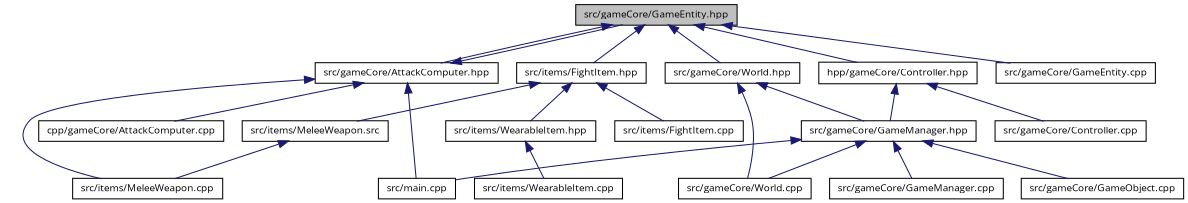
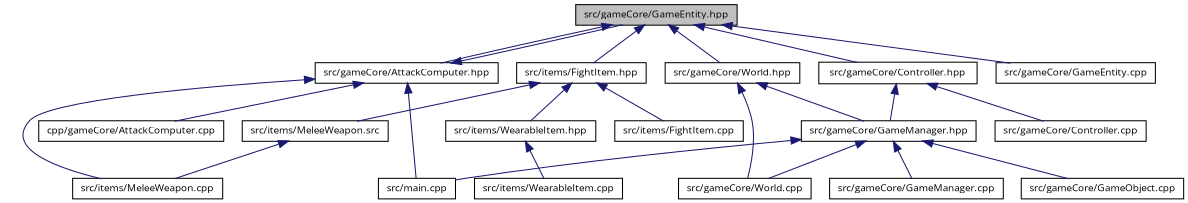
node "hpp/gameCore/Controller.hpp": label "hpp/gameCore/Controller.hpp" -> "src/gameCore/Controller.hpp"
